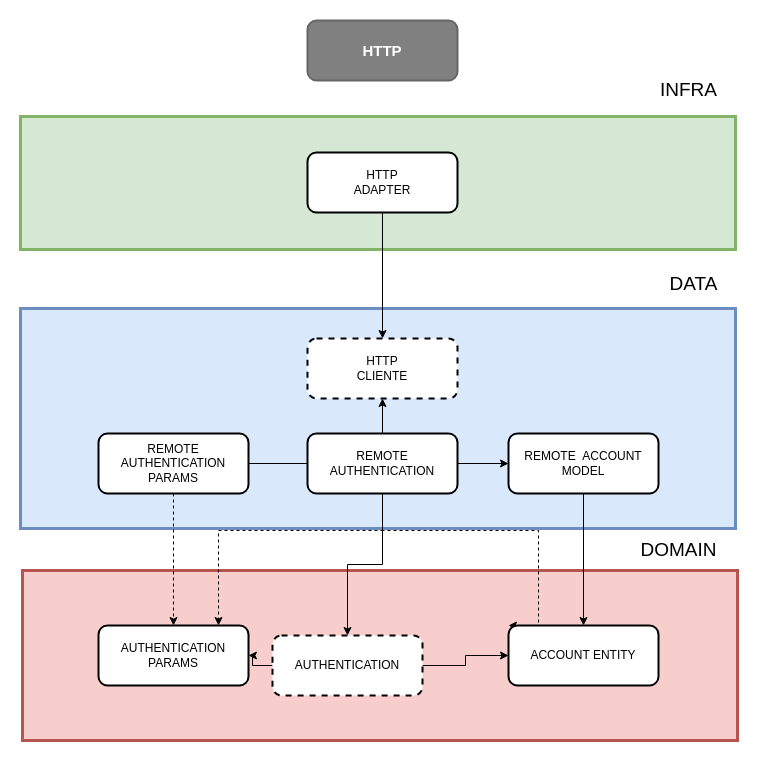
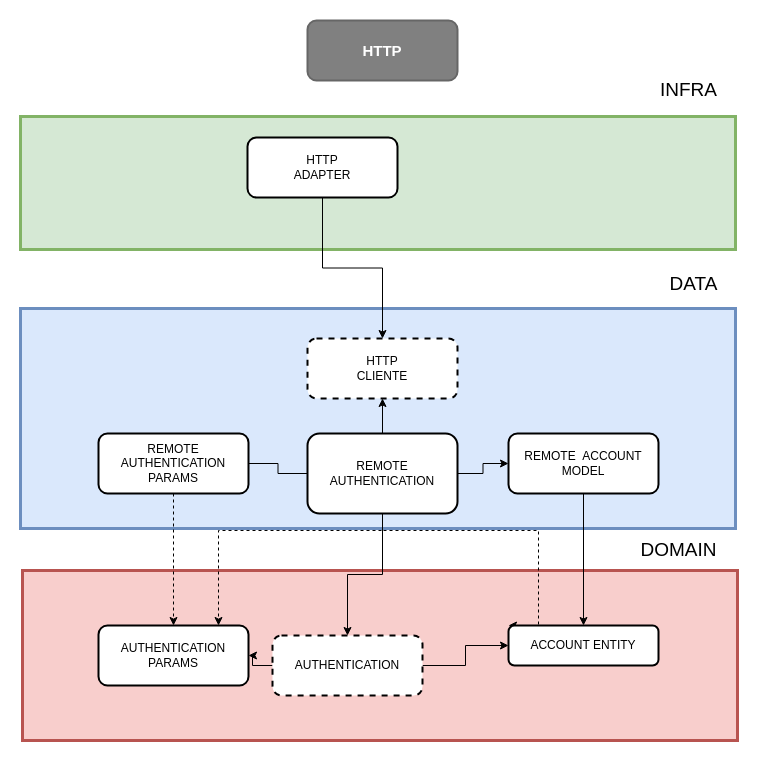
node "HTTP ADAPTER": moved (383, 183) -> (323, 168)
node "REMOTE AUTHENTICATION": size 150x60 -> 150x80
node "ACCOUNT ENTITY": size 150x60 -> 150x40
